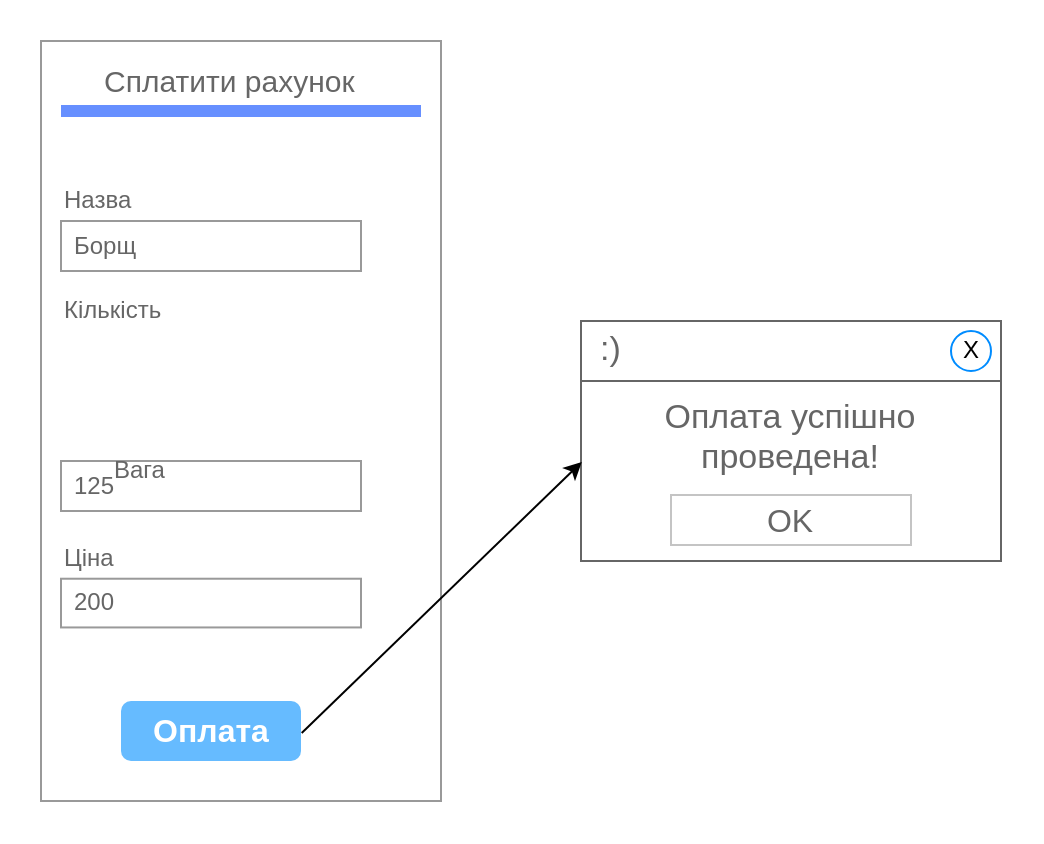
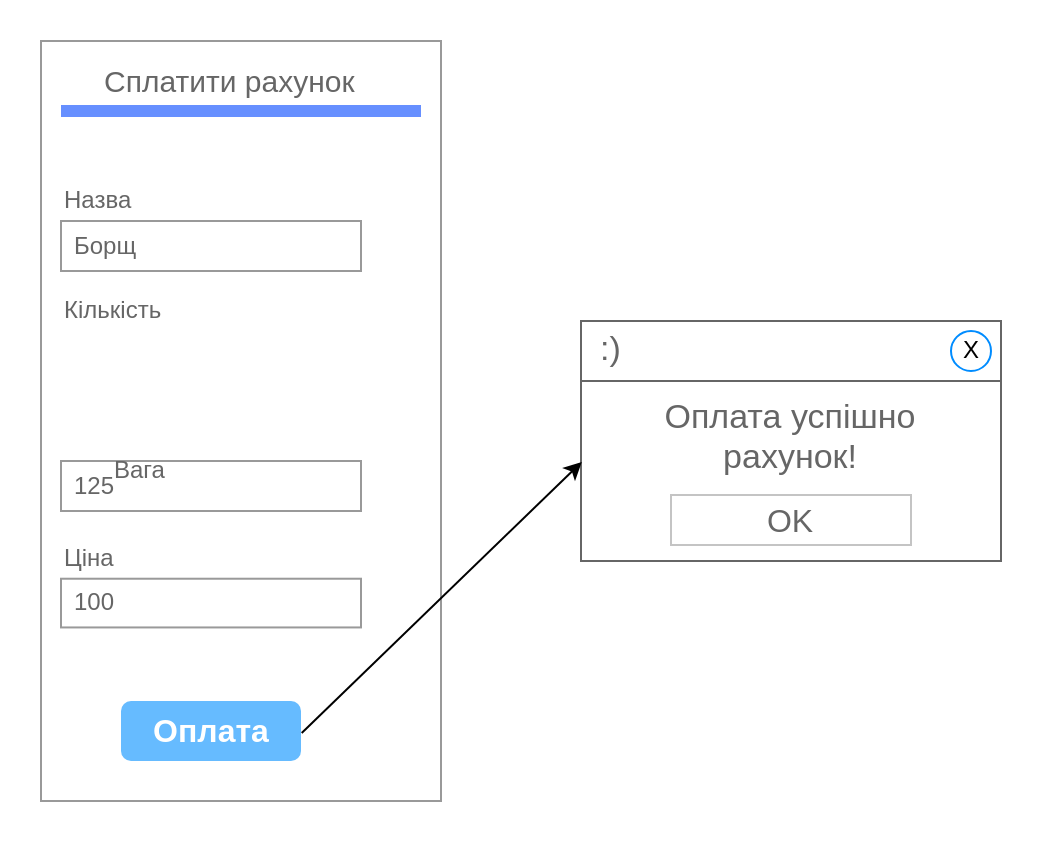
node "Оплата успішно проведена!": label "Оплата успішно проведена!" -> "Оплата успішно рахунок!"
node "200": label "200" -> "100"
